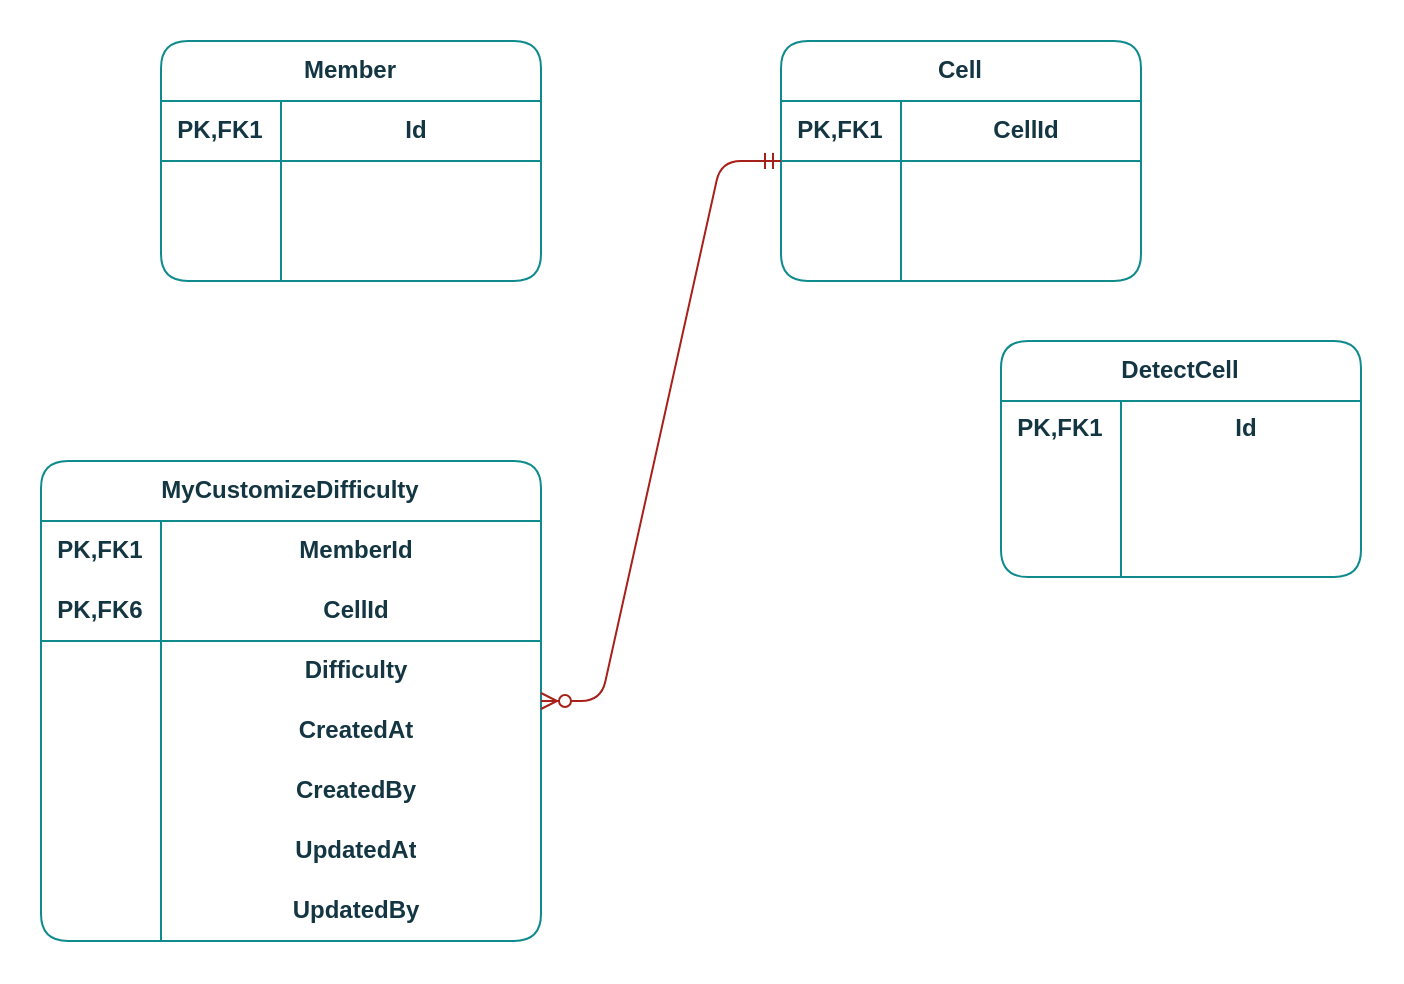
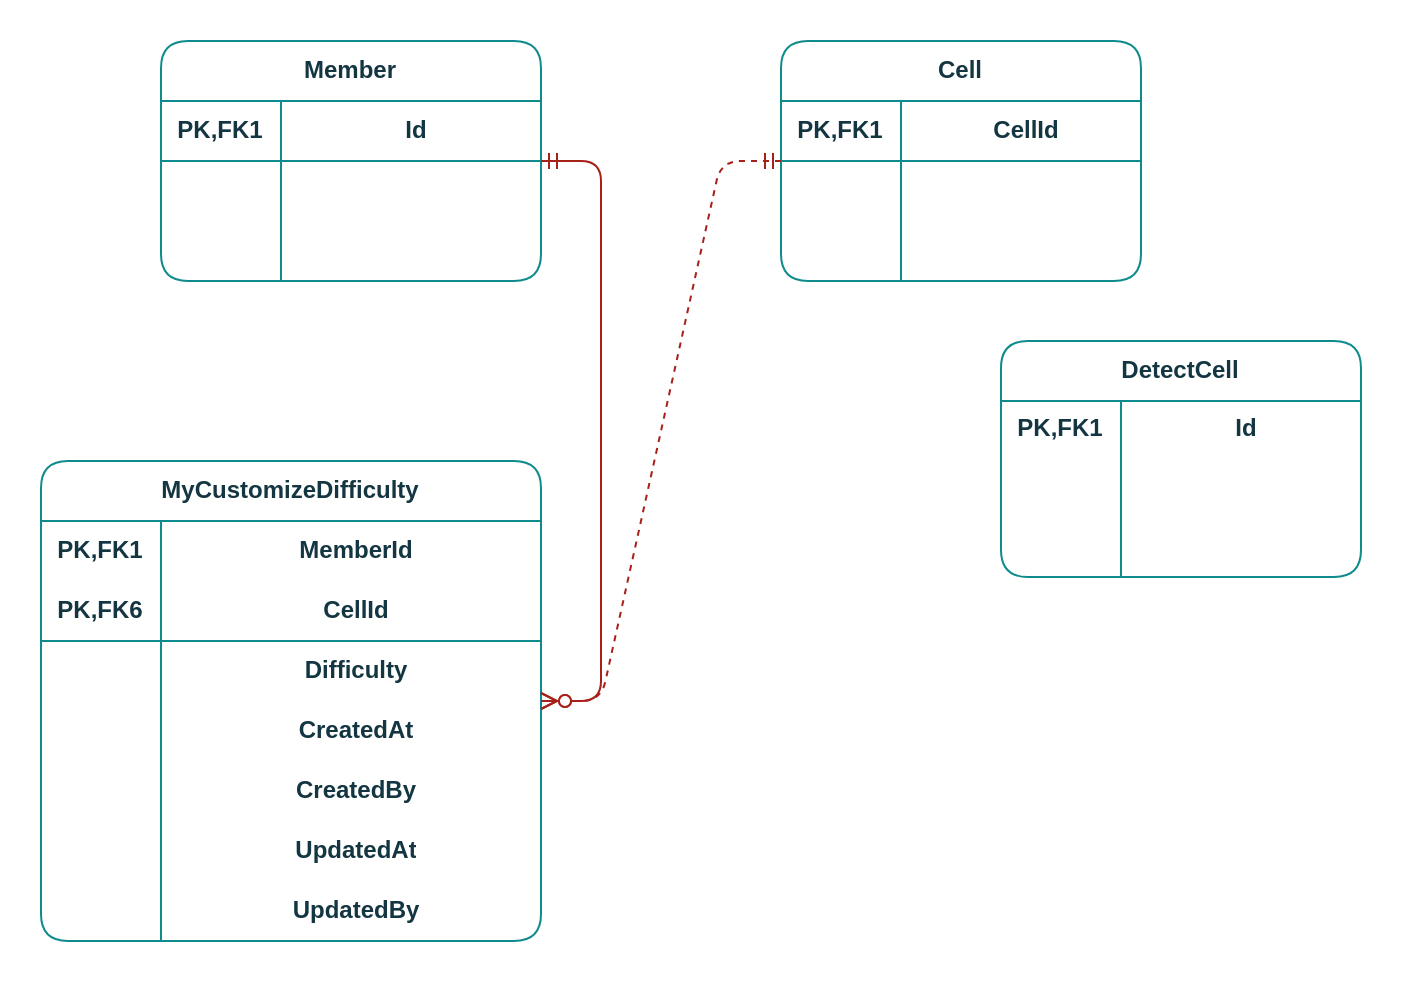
edge "Member" -- "MyCustomizeDifficulty": added
edge "Cell" -- "MyCustomizeDifficulty": style solid -> dashed
